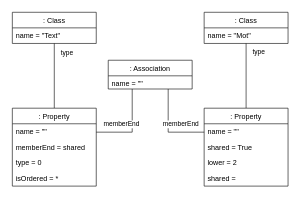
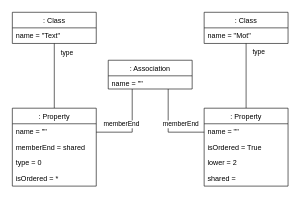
node "shared = True": label "shared = True" -> "isOrdered = True"
